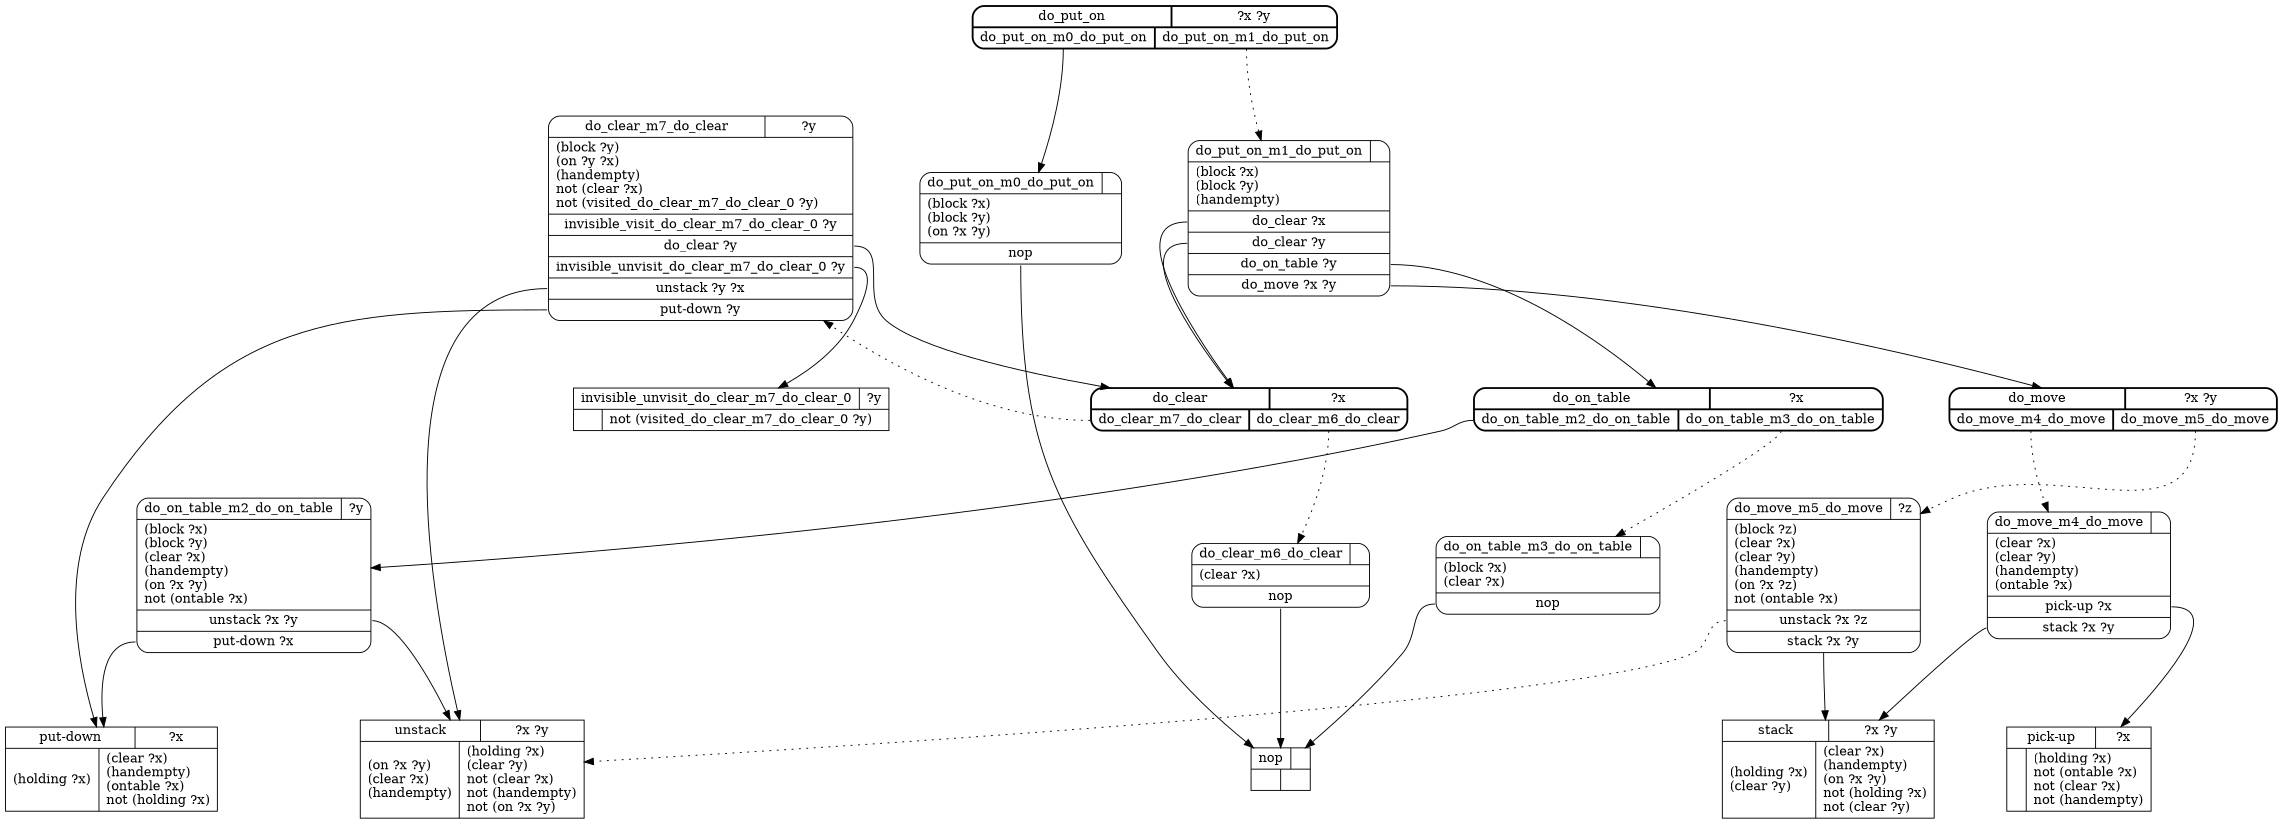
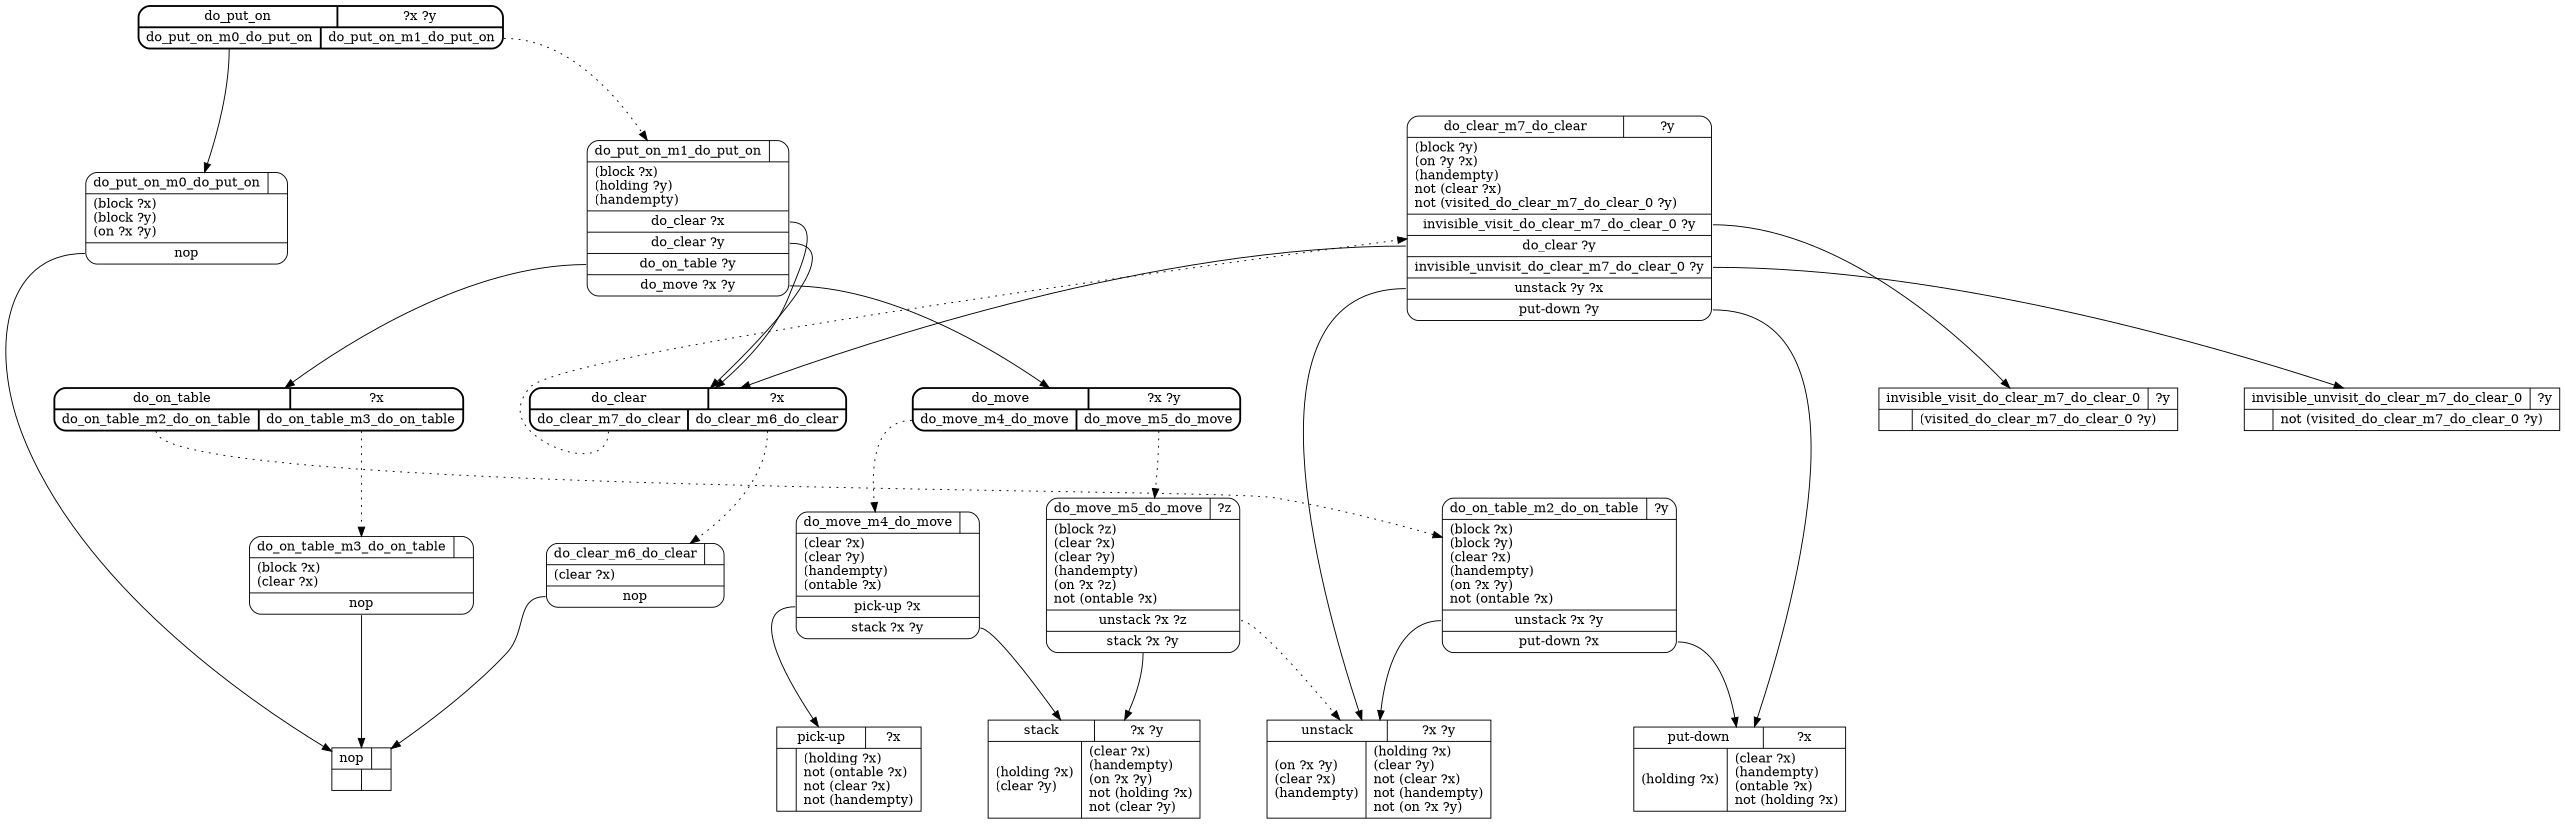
node "do_put_on_m1_do_put_on": text "(block ?y)" -> "(holding ?y)"
node "invisible_visit_do_clear_m7_do_clear_0": added
edge "do_on_table" -> "do_on_table_m2_do_on_table": style solid -> dotted
